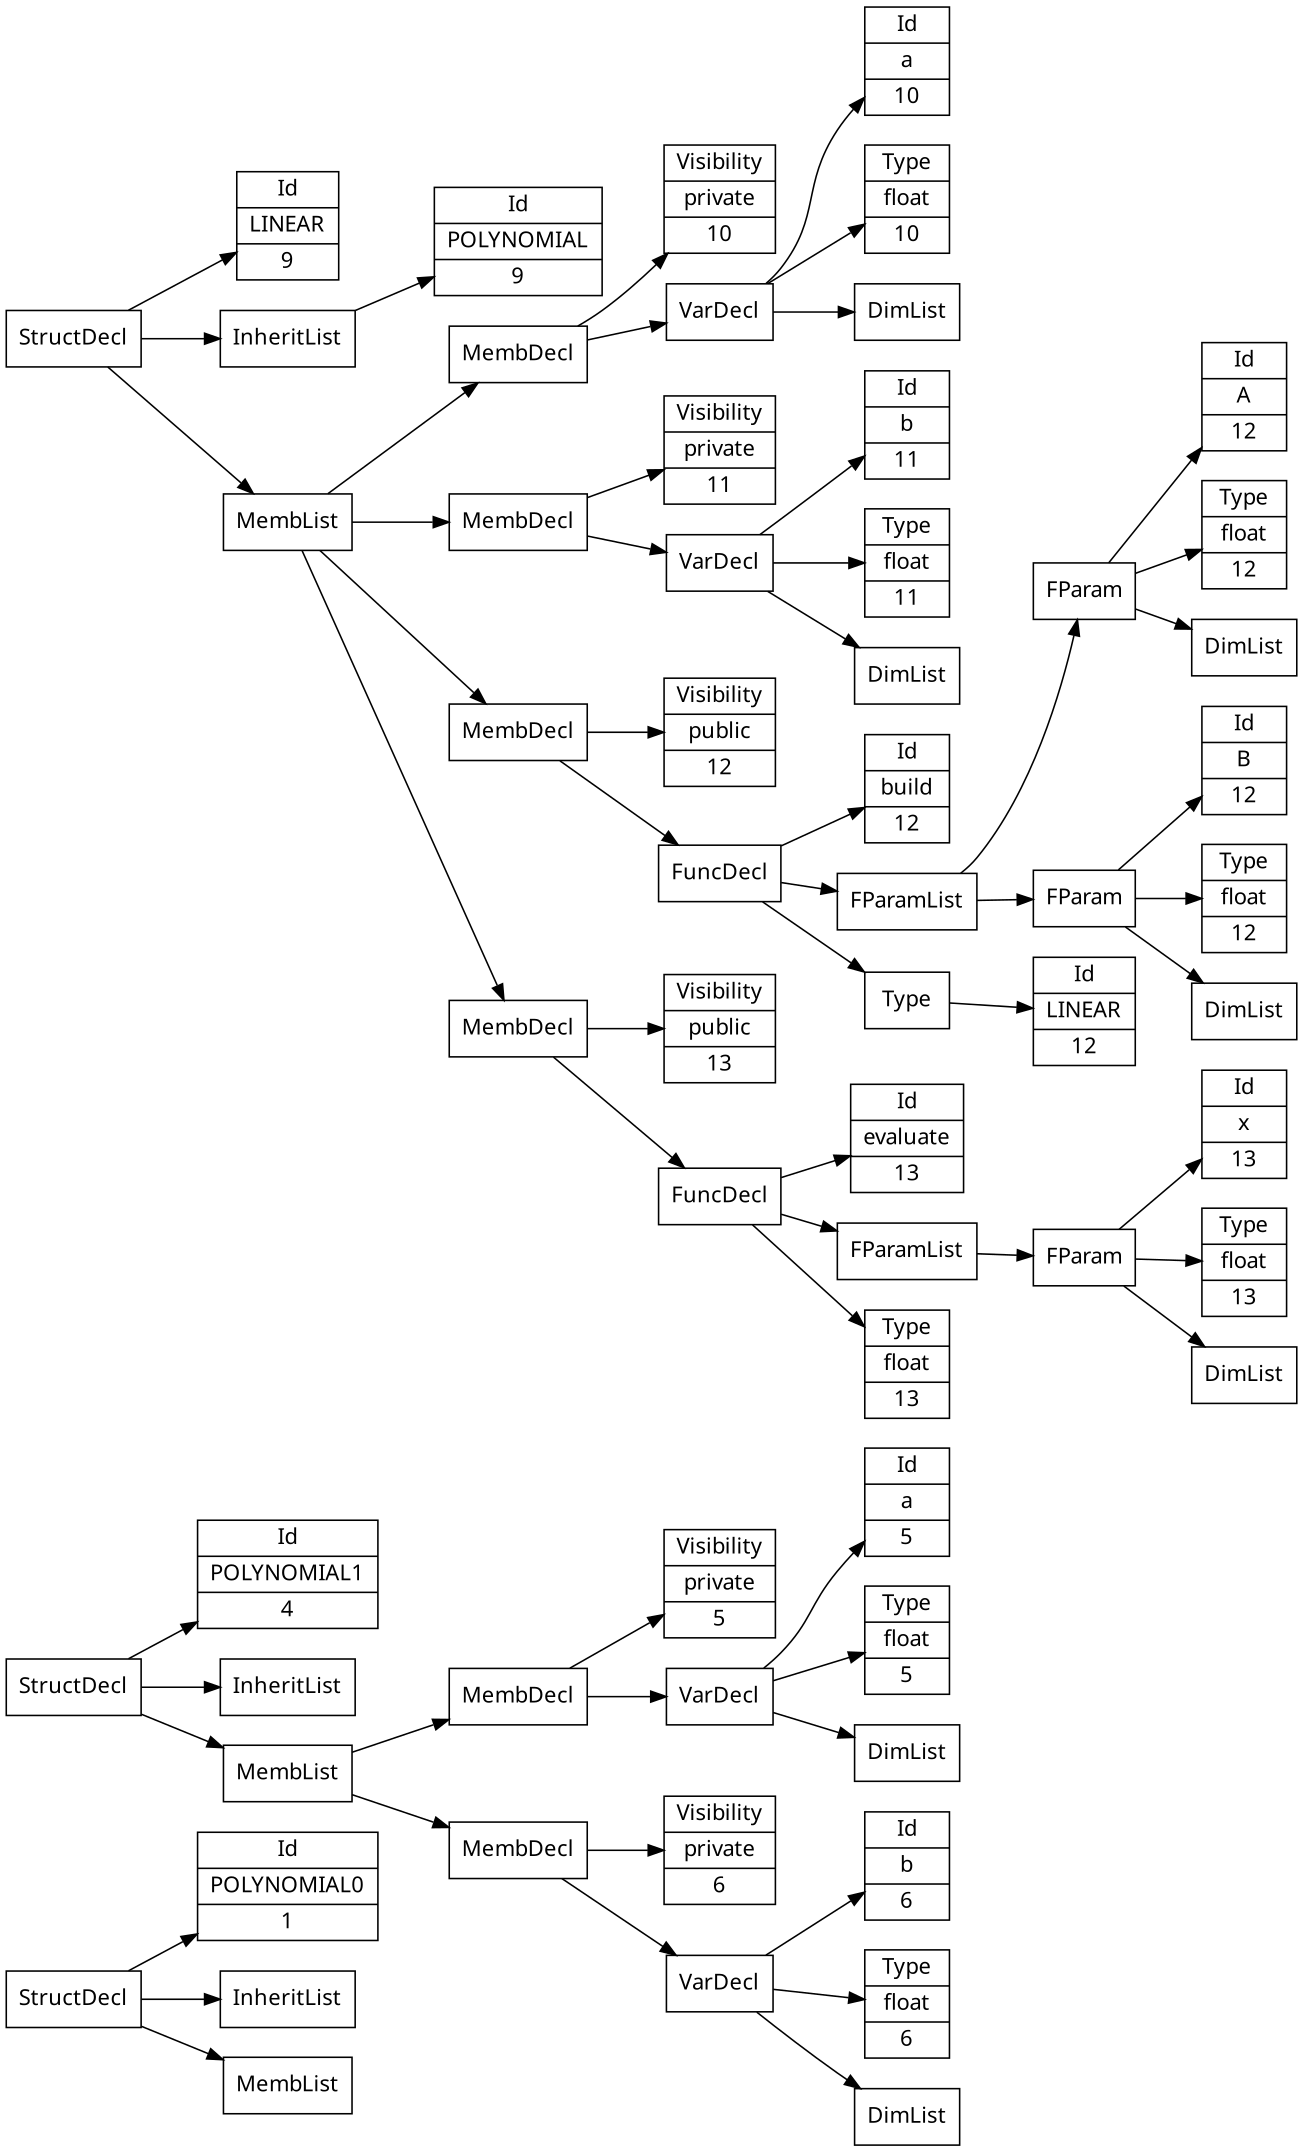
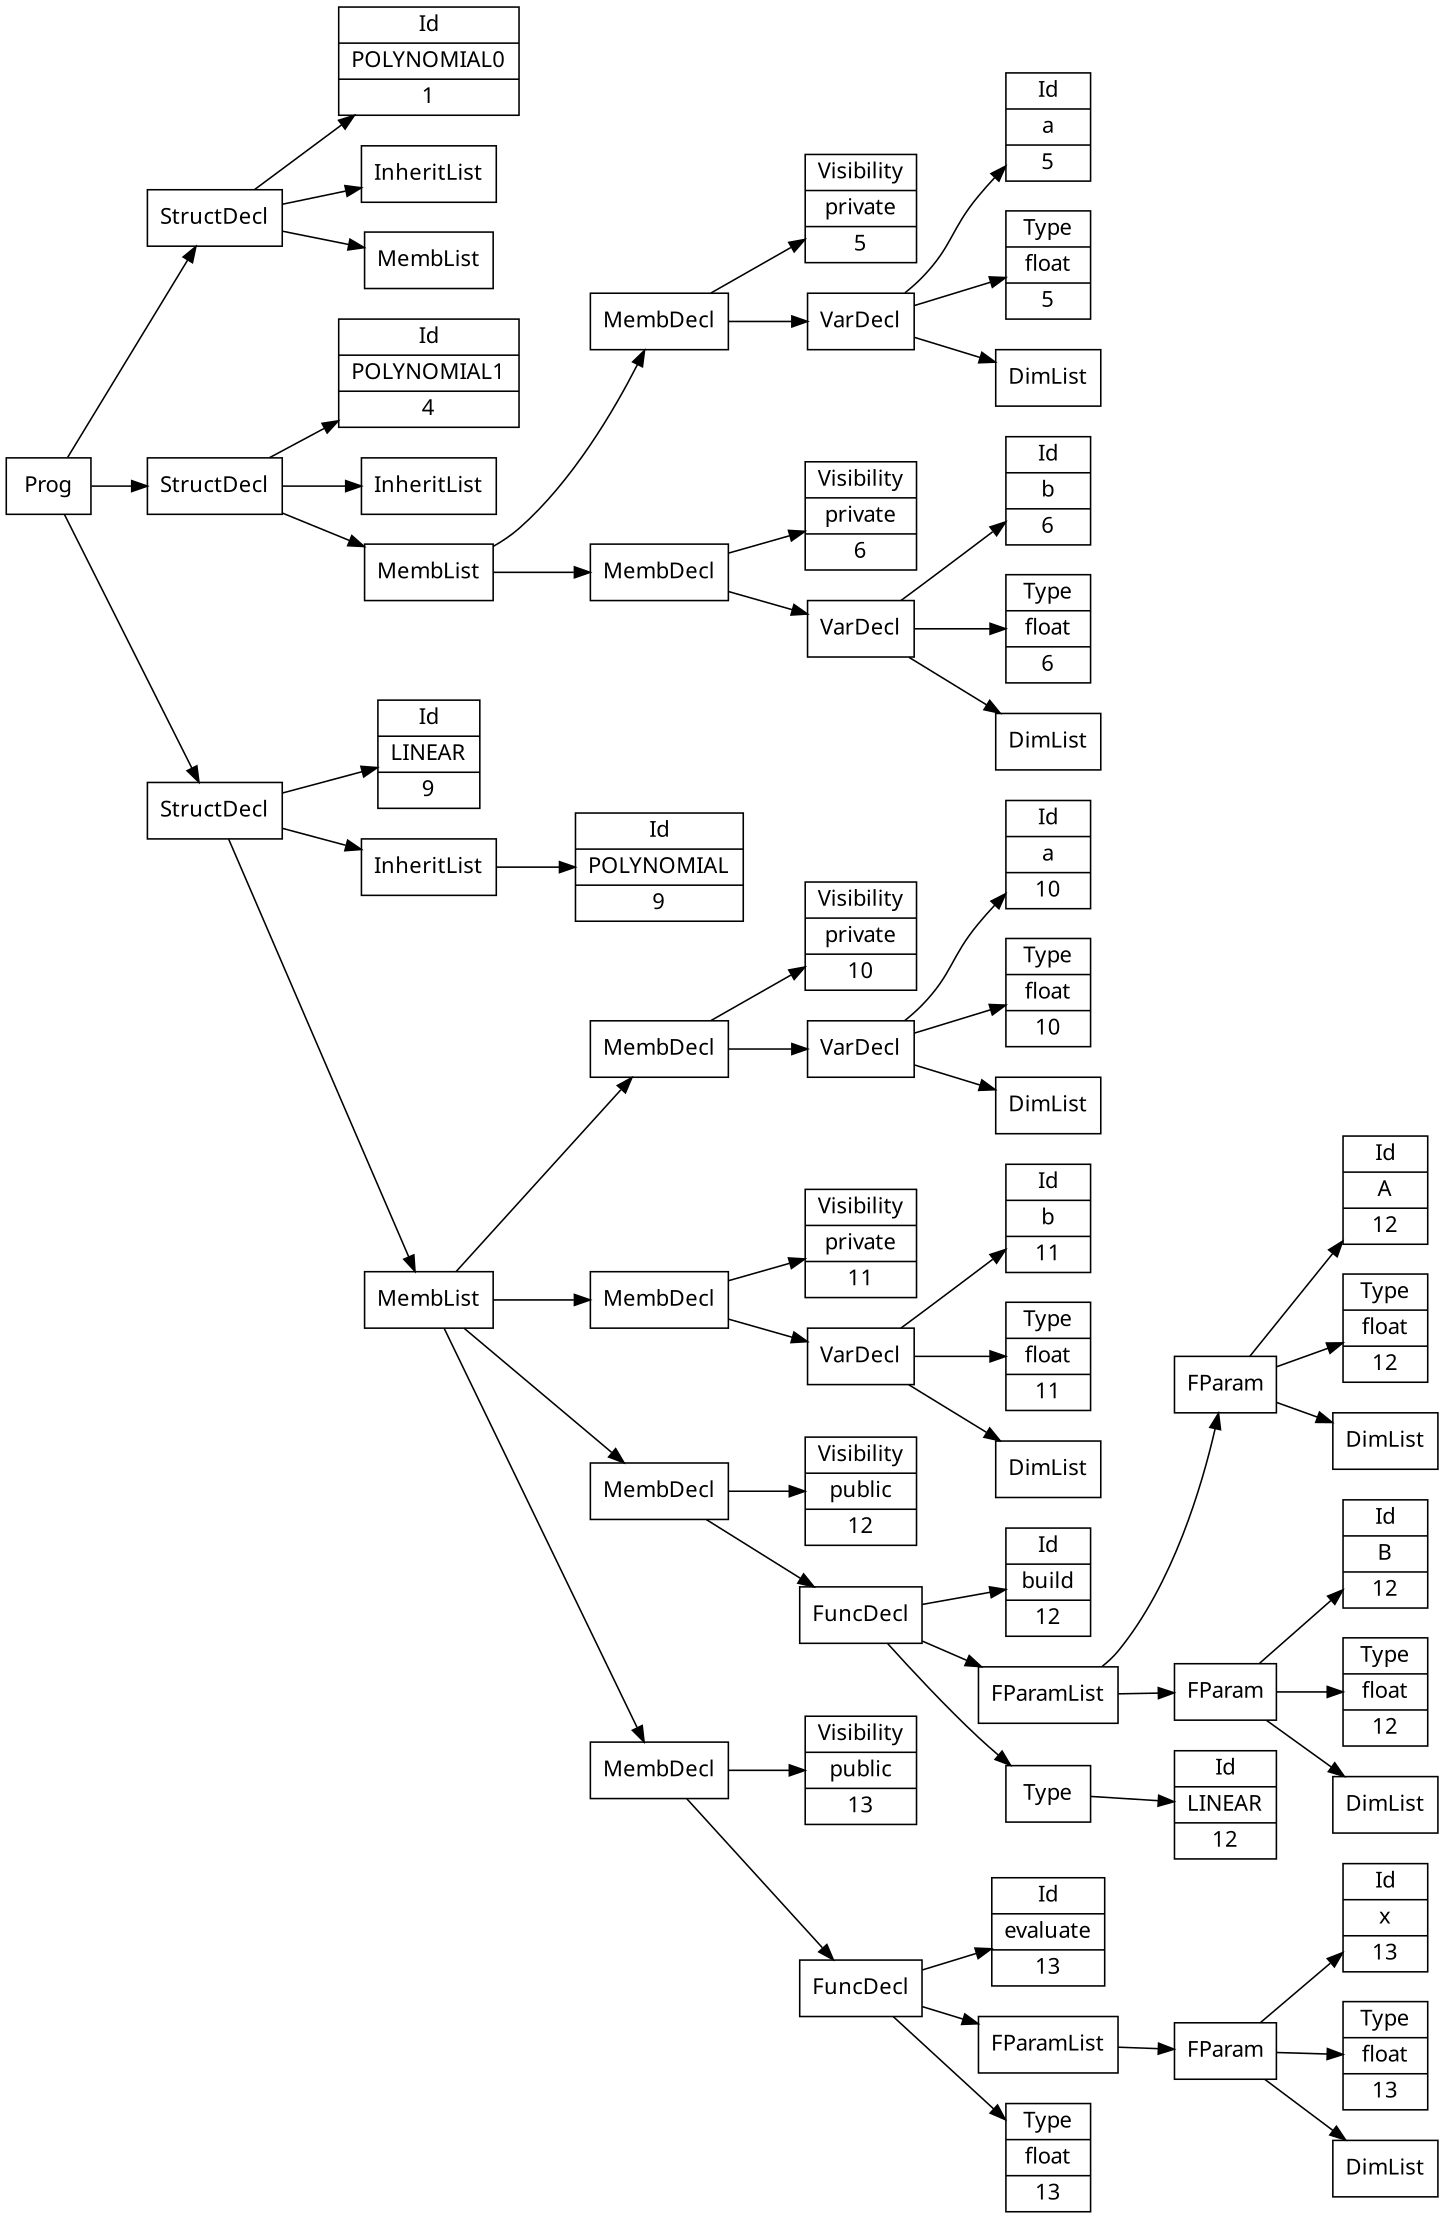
node "Prog": added
